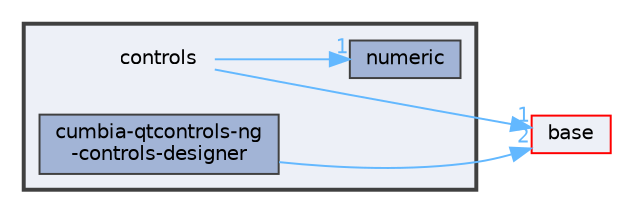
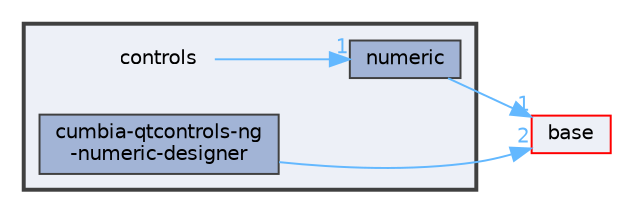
edge "controls" -> "base": now "numeric" -> "base"
node "cumbia-qtcontrols-ng -controls-designer": label "cumbia-qtcontrols-ng -controls-designer" -> "cumbia-qtcontrols-ng -numeric-designer"
